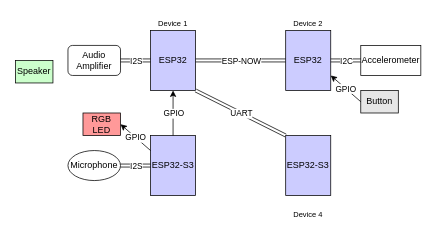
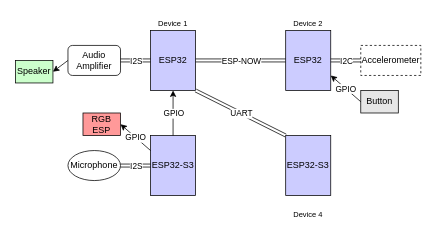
node "Accelerometer": style solid -> dashed
edge "Audio Amplifier" -> "Speaker": added
node "RGB LED": label "RGB LED" -> "RGB ESP"
